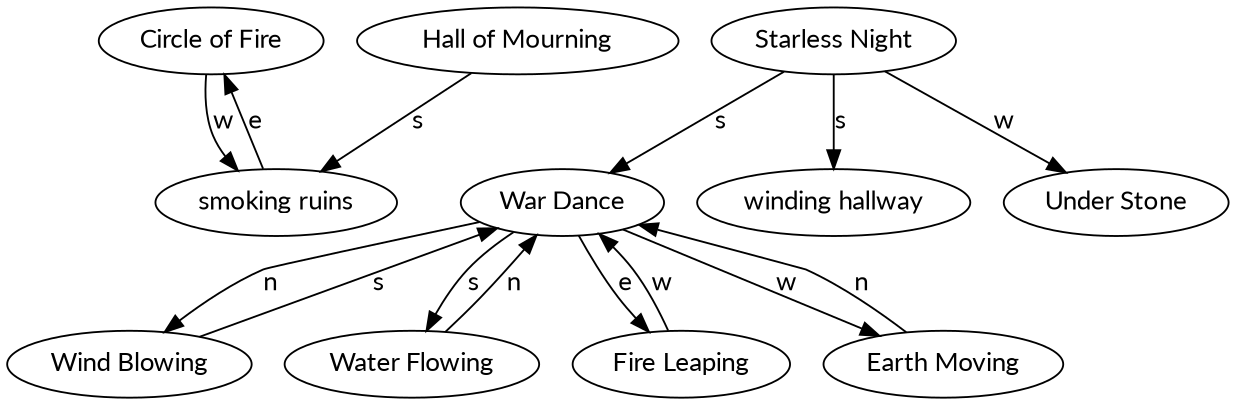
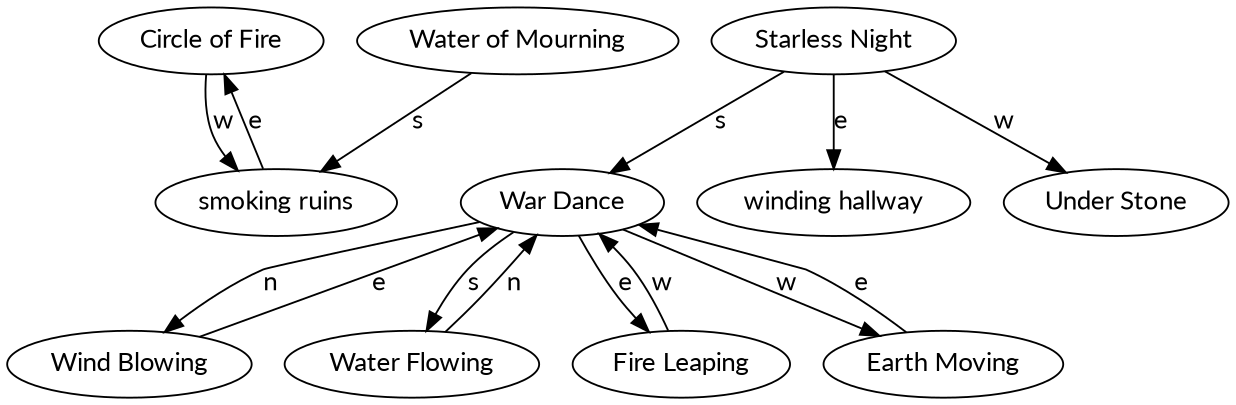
node "Hall of Mourning": label "Hall of Mourning" -> "Water of Mourning"
edge "Starless Night" -> "winding hallway": label "s" -> "e"
edge "Wind Blowing" -> "War Dance": label "s" -> "e"
edge "Earth Moving" -> "War Dance": label "n" -> "e"
